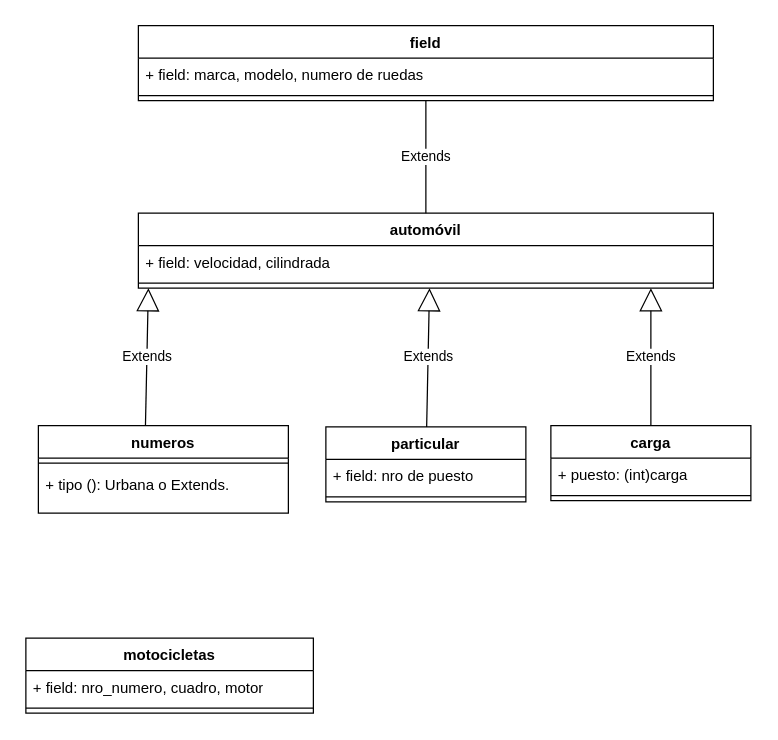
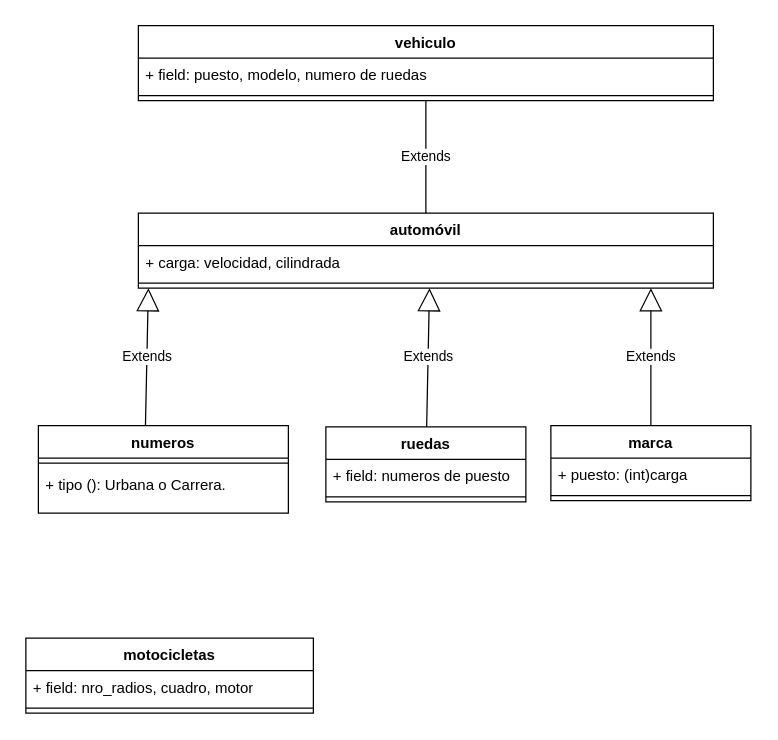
node "field": label "field" -> "vehiculo"
node "+ field: marca, modelo, numero de ruedas": label "+ field: marca, modelo, numero de ruedas" -> "+ field: puesto, modelo, numero de ruedas"
node "+ field: velocidad, cilindrada": label "+ field: velocidad, cilindrada" -> "+ carga: velocidad, cilindrada"
node "carga": label "carga" -> "marca"
node "particular": label "particular" -> "ruedas"
node "+ field: nro de puesto": label "+ field: nro de puesto" -> "+ field: numeros de puesto"
node "+ tipo (): Urbana o Extends.": label "+ tipo (): Urbana o Extends." -> "+ tipo (): Urbana o Carrera."
node "+ field: nro_numero, cuadro, motor": label "+ field: nro_numero, cuadro, motor" -> "+ field: nro_radios, cuadro, motor"
